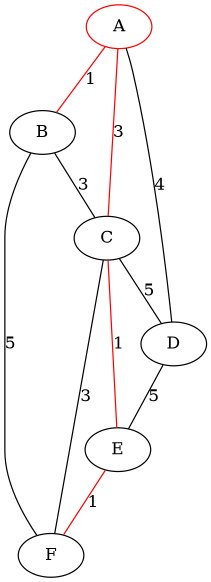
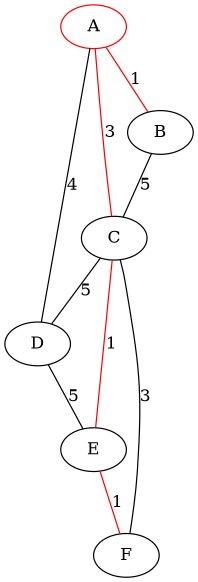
edge "B" -- "C": label "3" -> "5"
edge "B" -- "F": removed, label "5"
